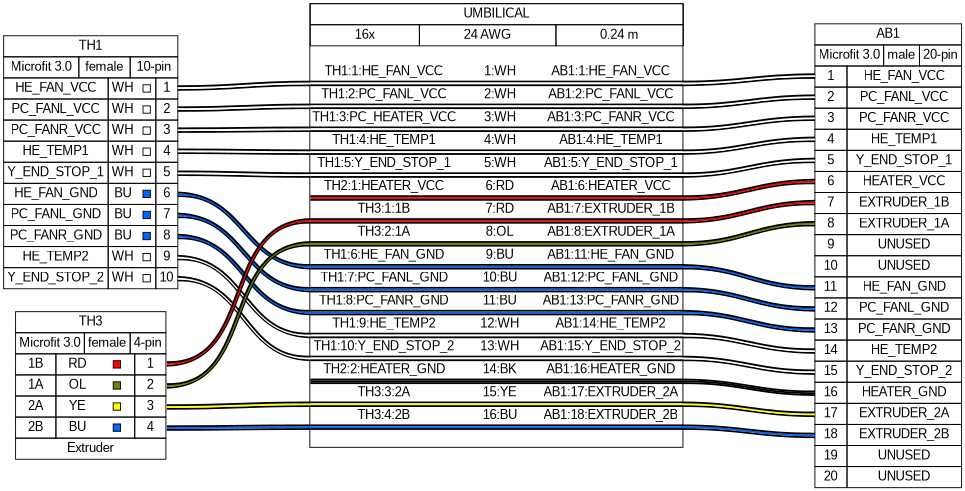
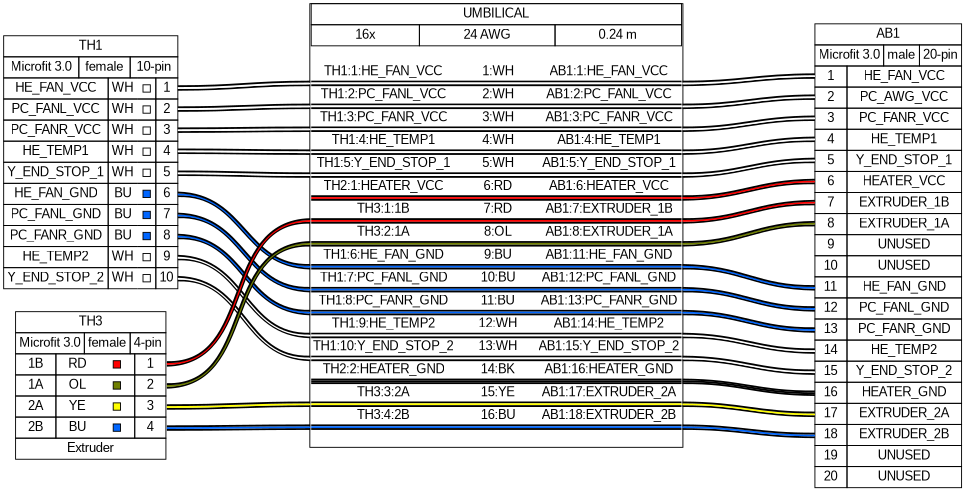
node "AB1": text "PC_FANL_VCC" -> "PC_AWG_VCC"
node "UMBILICAL": text "TH1:3:PC_HEATER_VCC" -> "TH1:3:PC_FANR_VCC"
